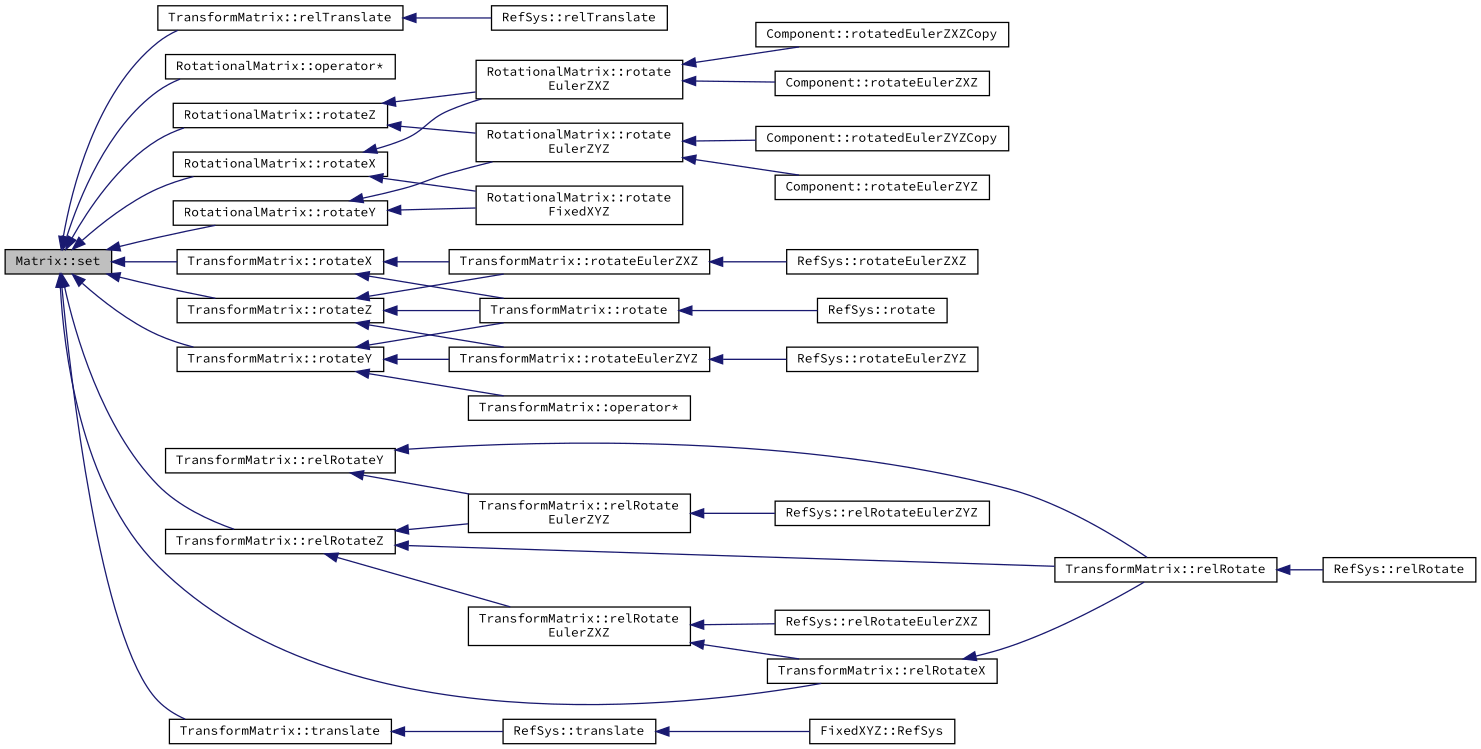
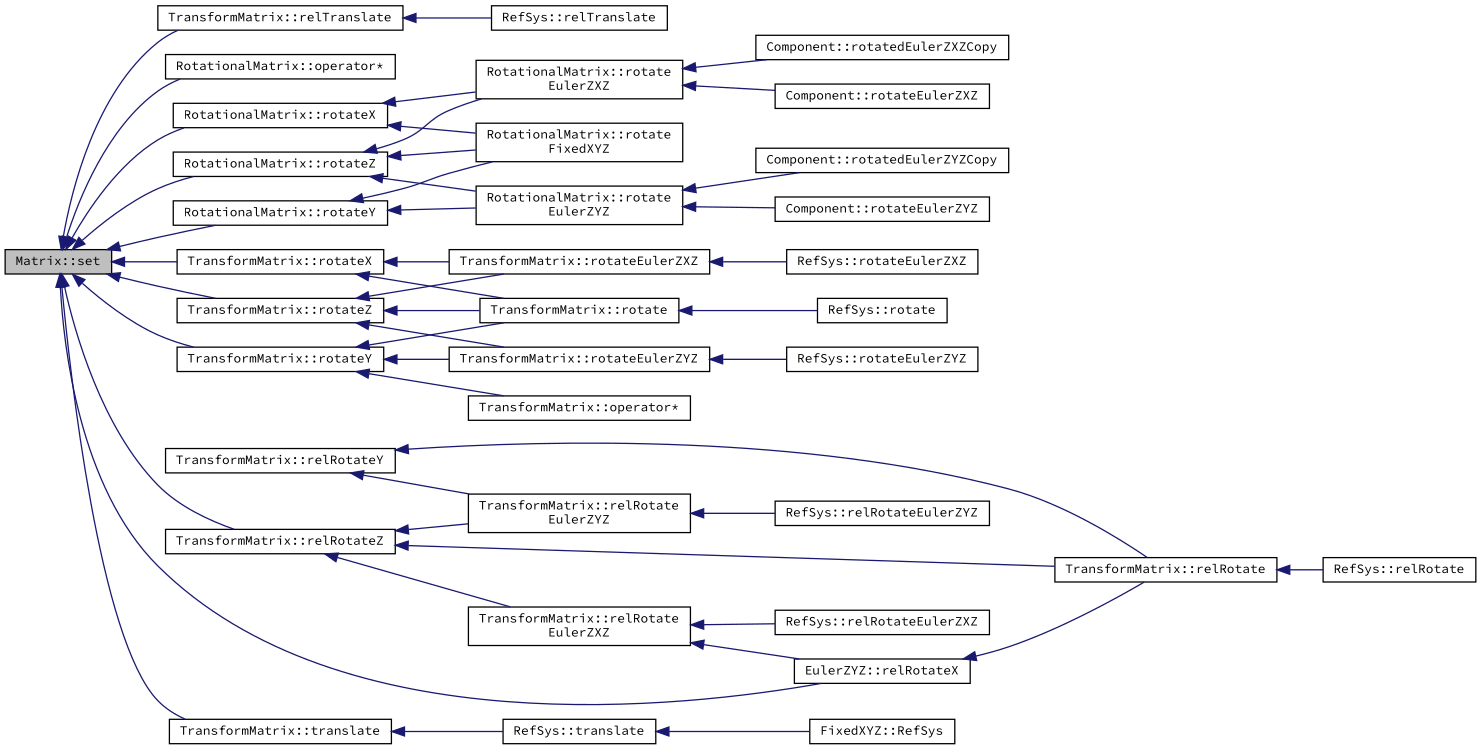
edge "RotationalMatrix::rotate FixedXYZ" -> "RotationalMatrix::rotateZ": added
node "TransformMatrix::relRotateX": label "TransformMatrix::relRotateX" -> "EulerZYZ::relRotateX"
